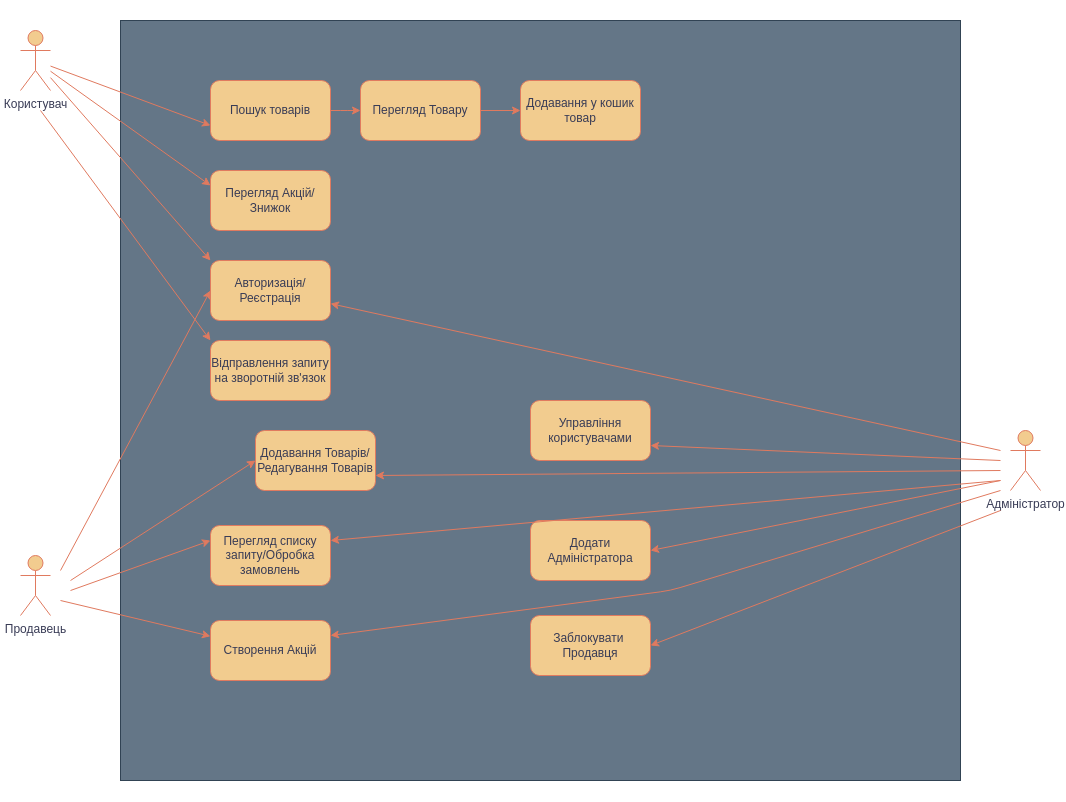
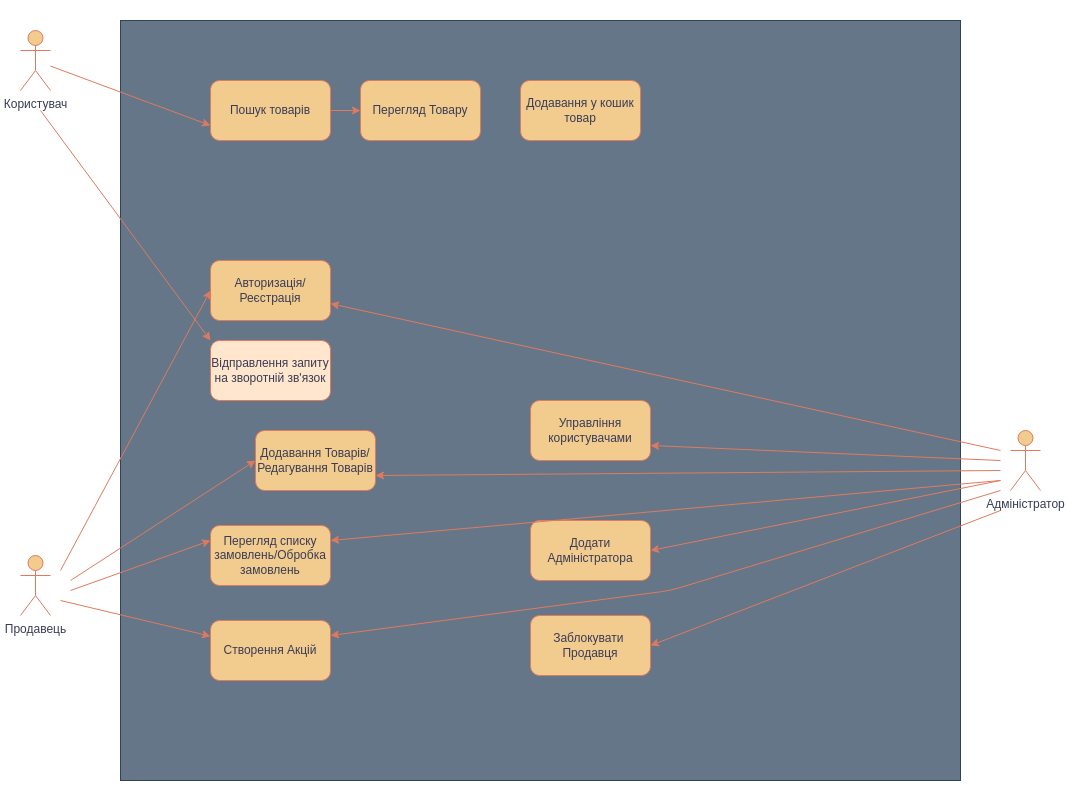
edge "Перегляд Товару" -> "Додавання у кошик товар": removed
edge "Користувач" -> "Перегляд Акцій/ Знижок": removed
edge "Користувач" -> "Авторизація/Реєстрація": removed
node "Перегляд Акцій/ Знижок": removed
node "Відправлення запиту на зворотній зв'язок": fillcolor #f2cc8f -> #ffe6cc
node "Перегляд списку запиту/Обробка замовлень": label "Перегляд списку запиту/Обробка замовлень" -> "Перегляд списку замовлень/Обробка замовлень"
